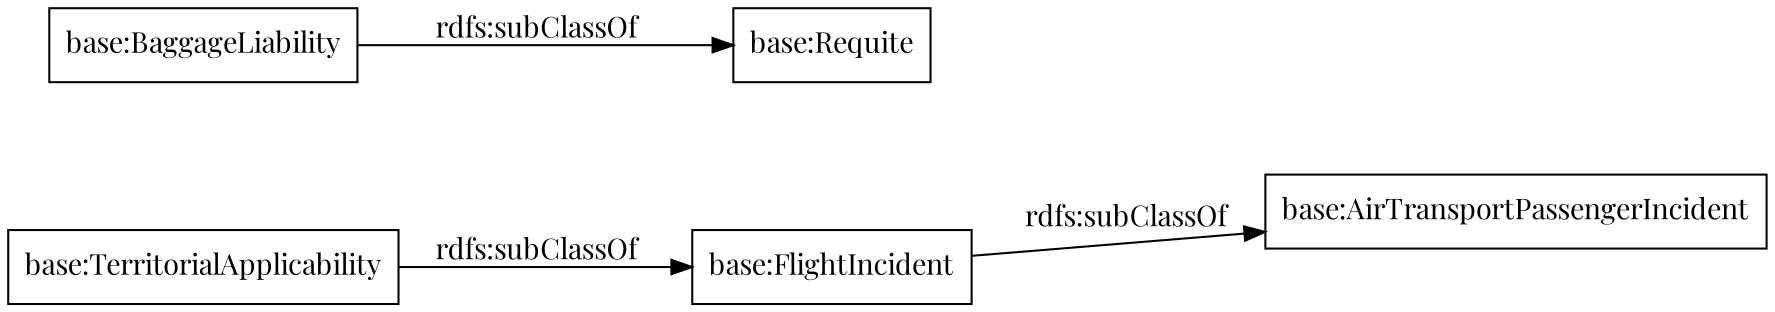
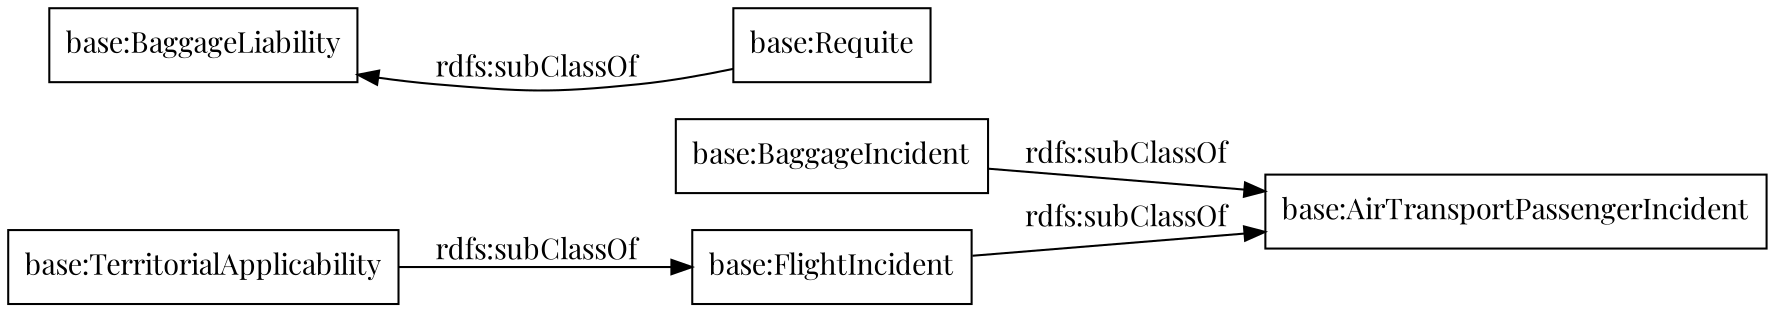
edge "base:BaggageLiability" -> "base:Requite": reversed
node "base:BaggageIncident": added
